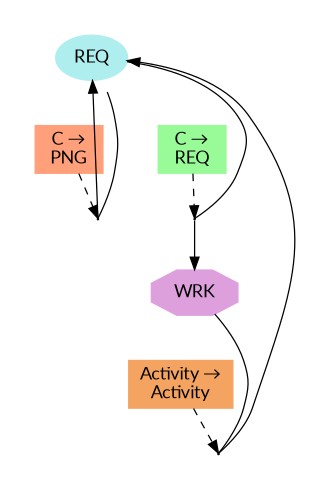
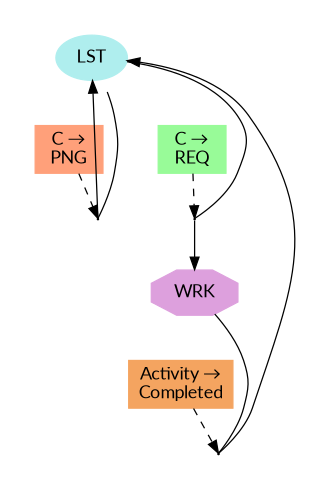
node "REQ": label "REQ" -> "LST"
node "Activity → Activity": label "Activity → Activity" -> "Activity → Completed"
